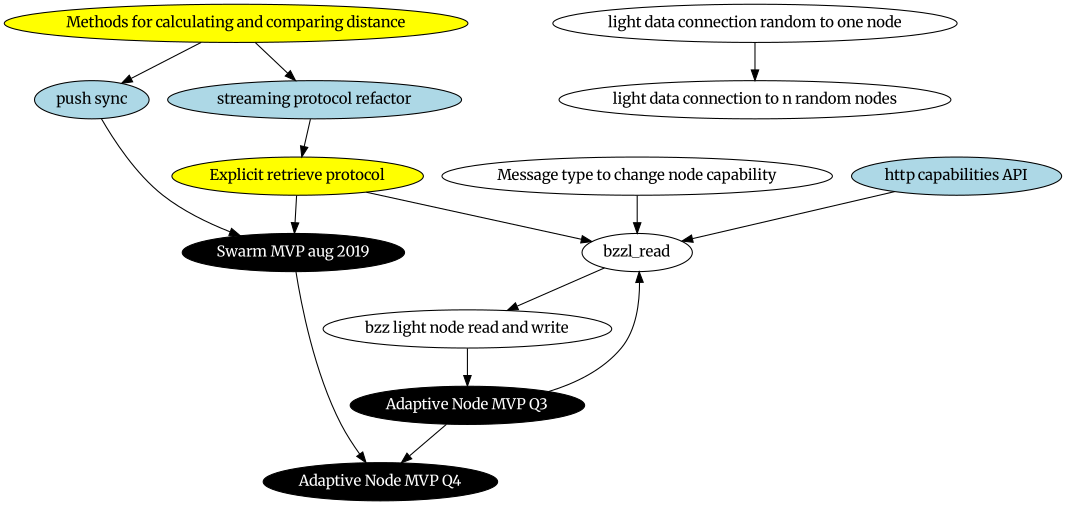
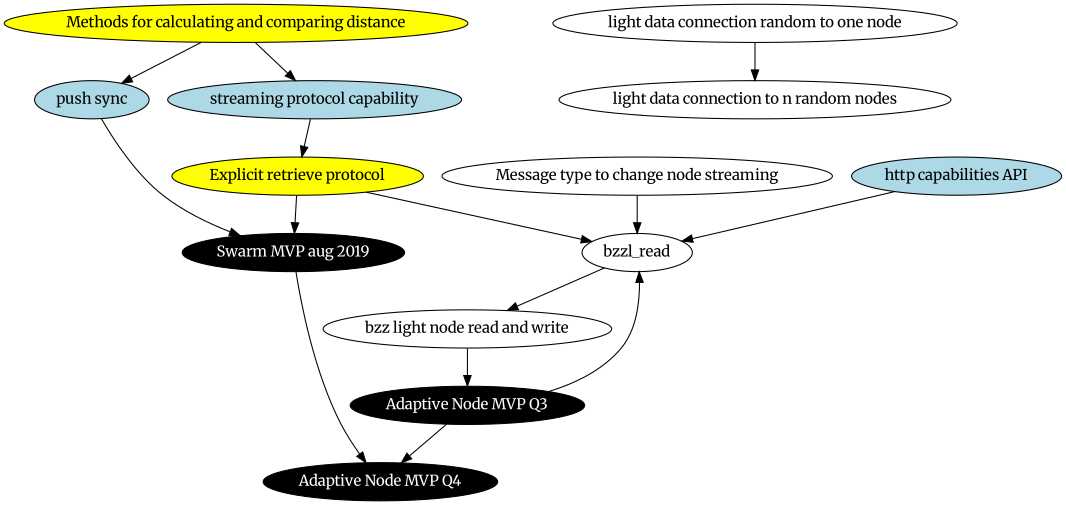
node "streaming protocol refactor": label "streaming protocol refactor" -> "streaming protocol capability"
node "Message type to change node capability": label "Message type to change node capability" -> "Message type to change node streaming"
